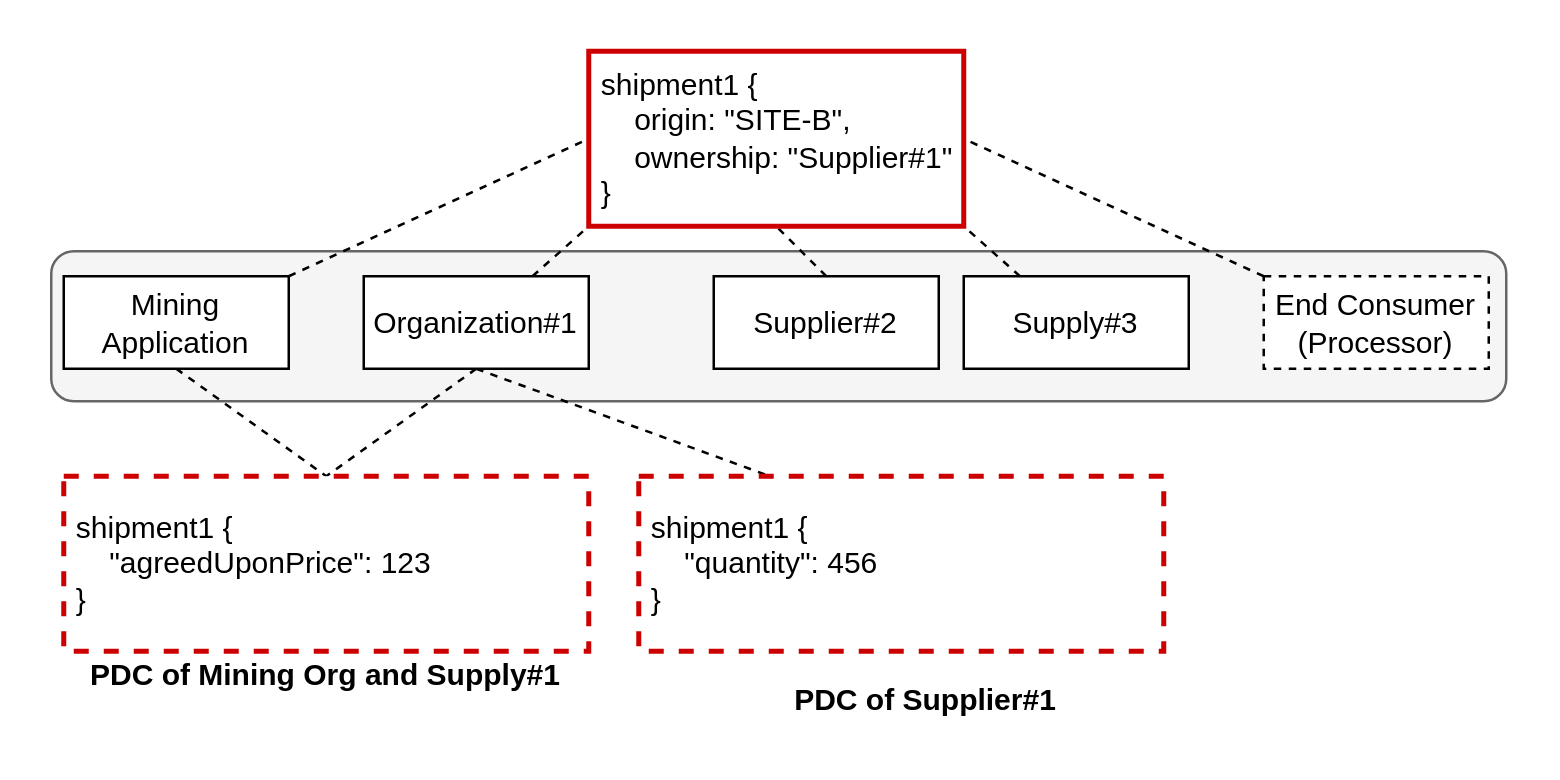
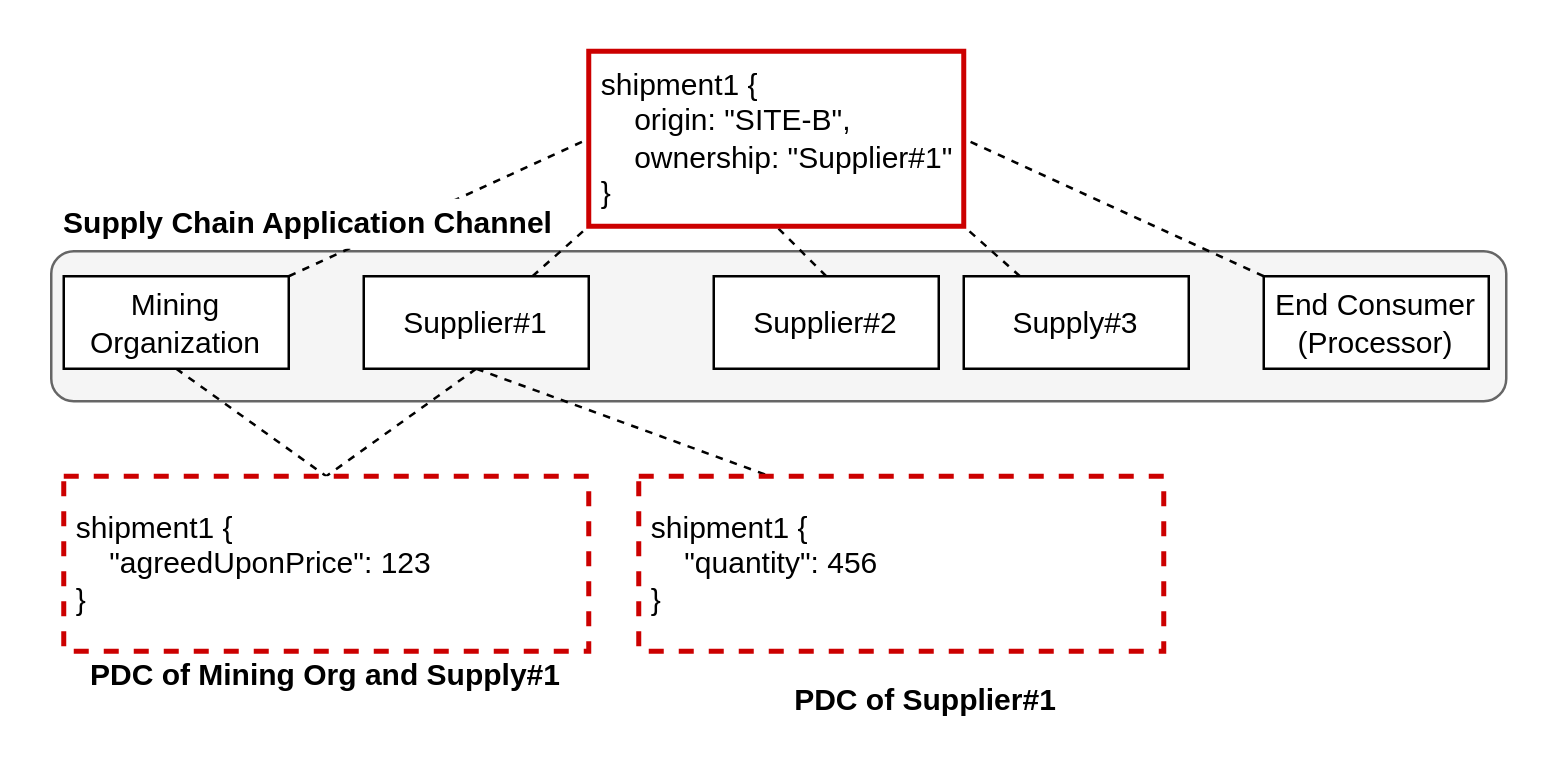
node "Supply Chain Application Channel": added
node "End Consumer (Processor)": style dashed -> solid
node "Mining Application": label "Mining Application" -> "Mining Organization"
node "Organization#1": label "Organization#1" -> "Supplier#1"
